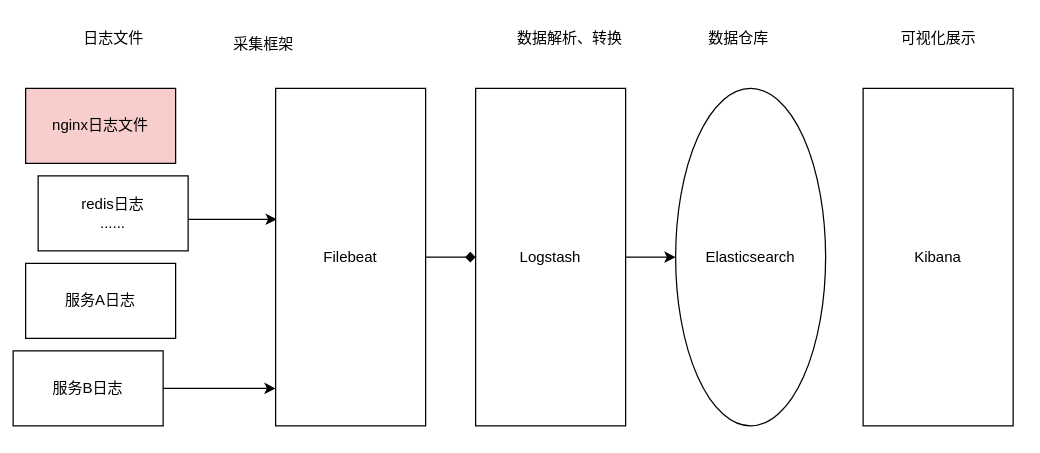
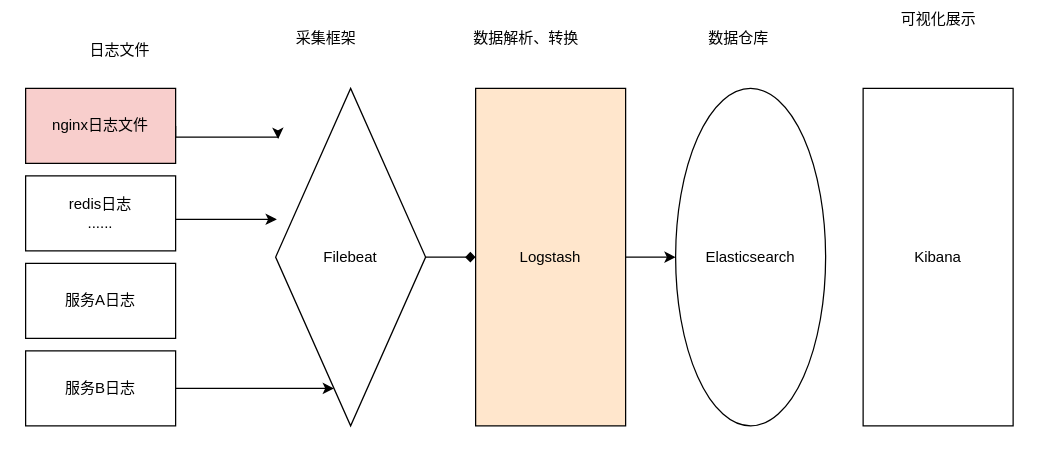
node "日志文件": moved (113, 38) -> (119, 51)
node "数据解析、转换": moved (569, 38) -> (526, 38)
node "可视化展示": moved (938, 38) -> (938, 19)
node "采集框架": moved (263, 44) -> (326, 38)
edge "nginx日志文件" -> "Filebeat": added
node "redis日志 ......": moved (113, 213) -> (101, 213)
node "Filebeat": shape rectangle -> diamond
node "Logstash": fillcolor #ffffff -> #ffe6cc
node "服务B日志": moved (88, 388) -> (101, 388)
